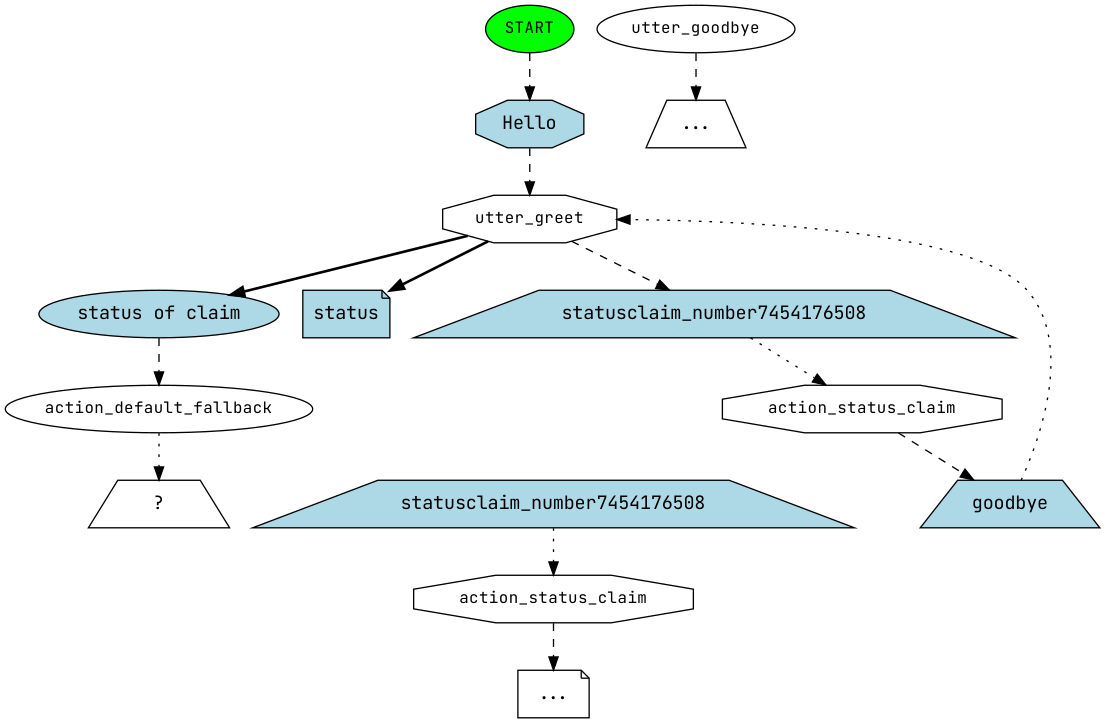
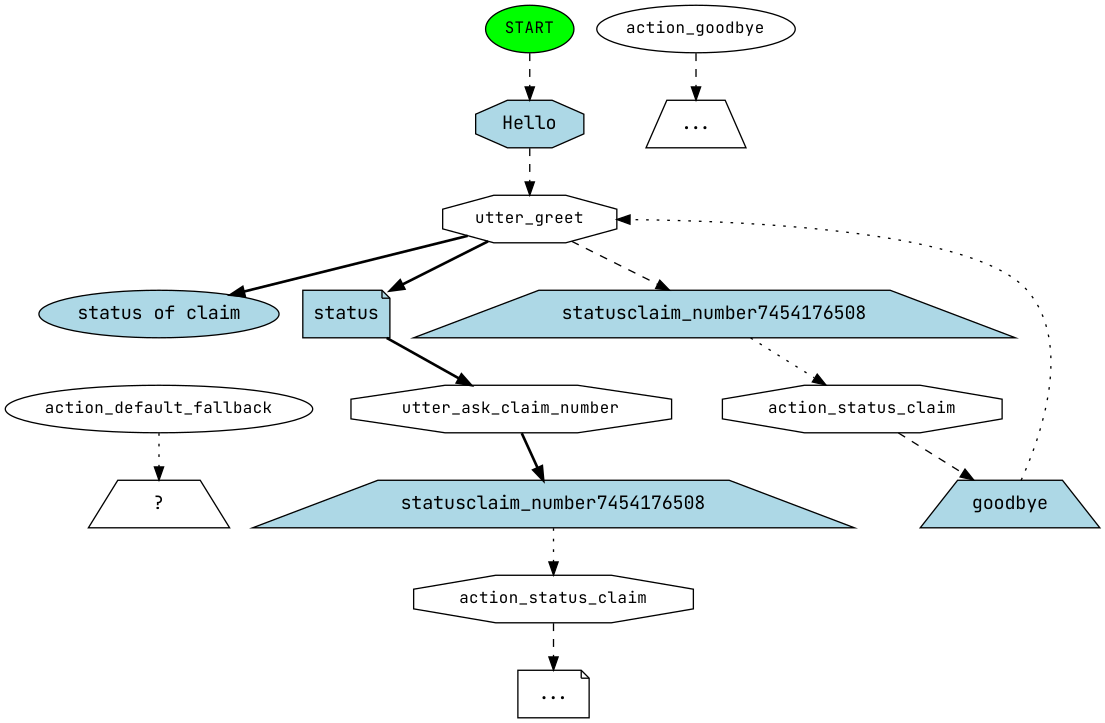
node "utter_goodbye": label "utter_goodbye" -> "action_goodbye"
edge "status of claim" -> "action_default_fallback": removed
node "utter_ask_claim_number": added
